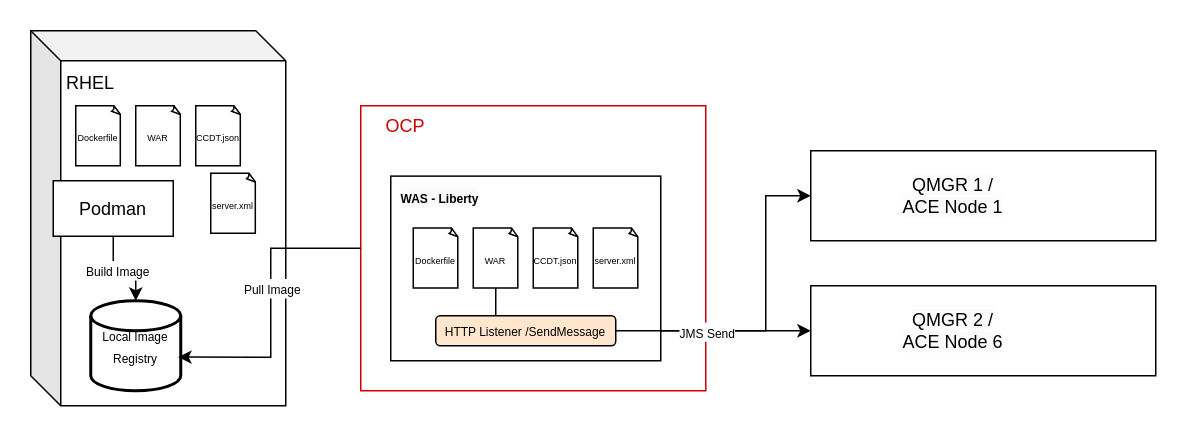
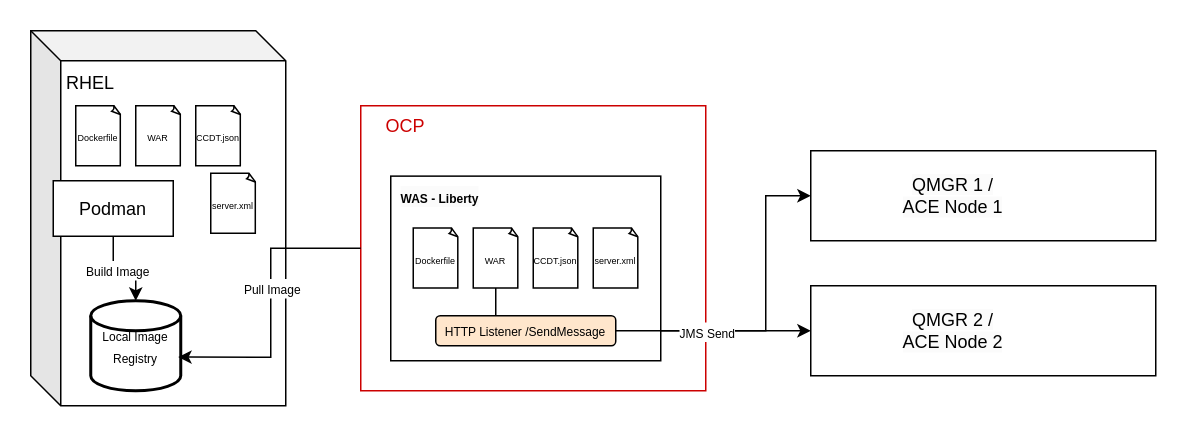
node "QMGR 2 / ACE Node 6": label "QMGR 2 / ACE Node 6" -> "QMGR 2 / ACE Node 2"
